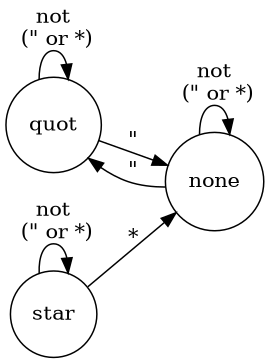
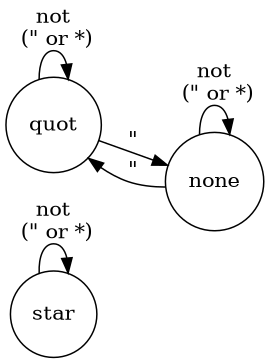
edge "star" -> "none": removed, label "*"
